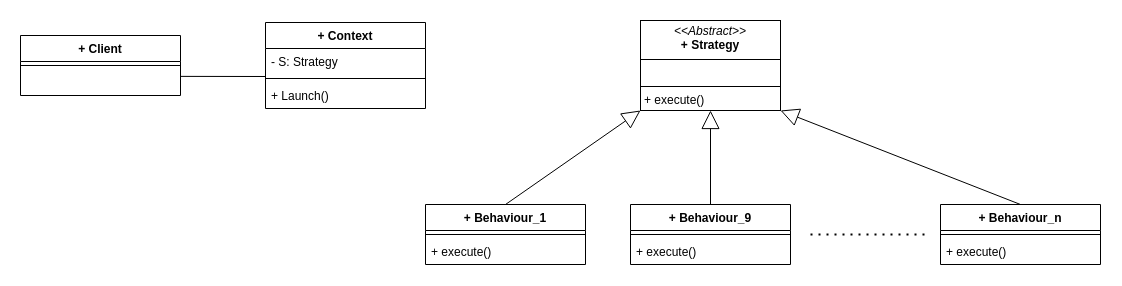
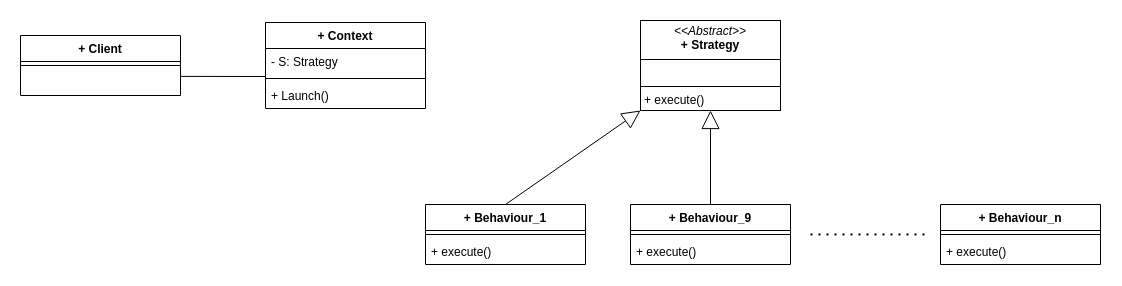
edge "+ Behaviour_n" -> "<<Abstract>> + Strategy + execute()": removed
